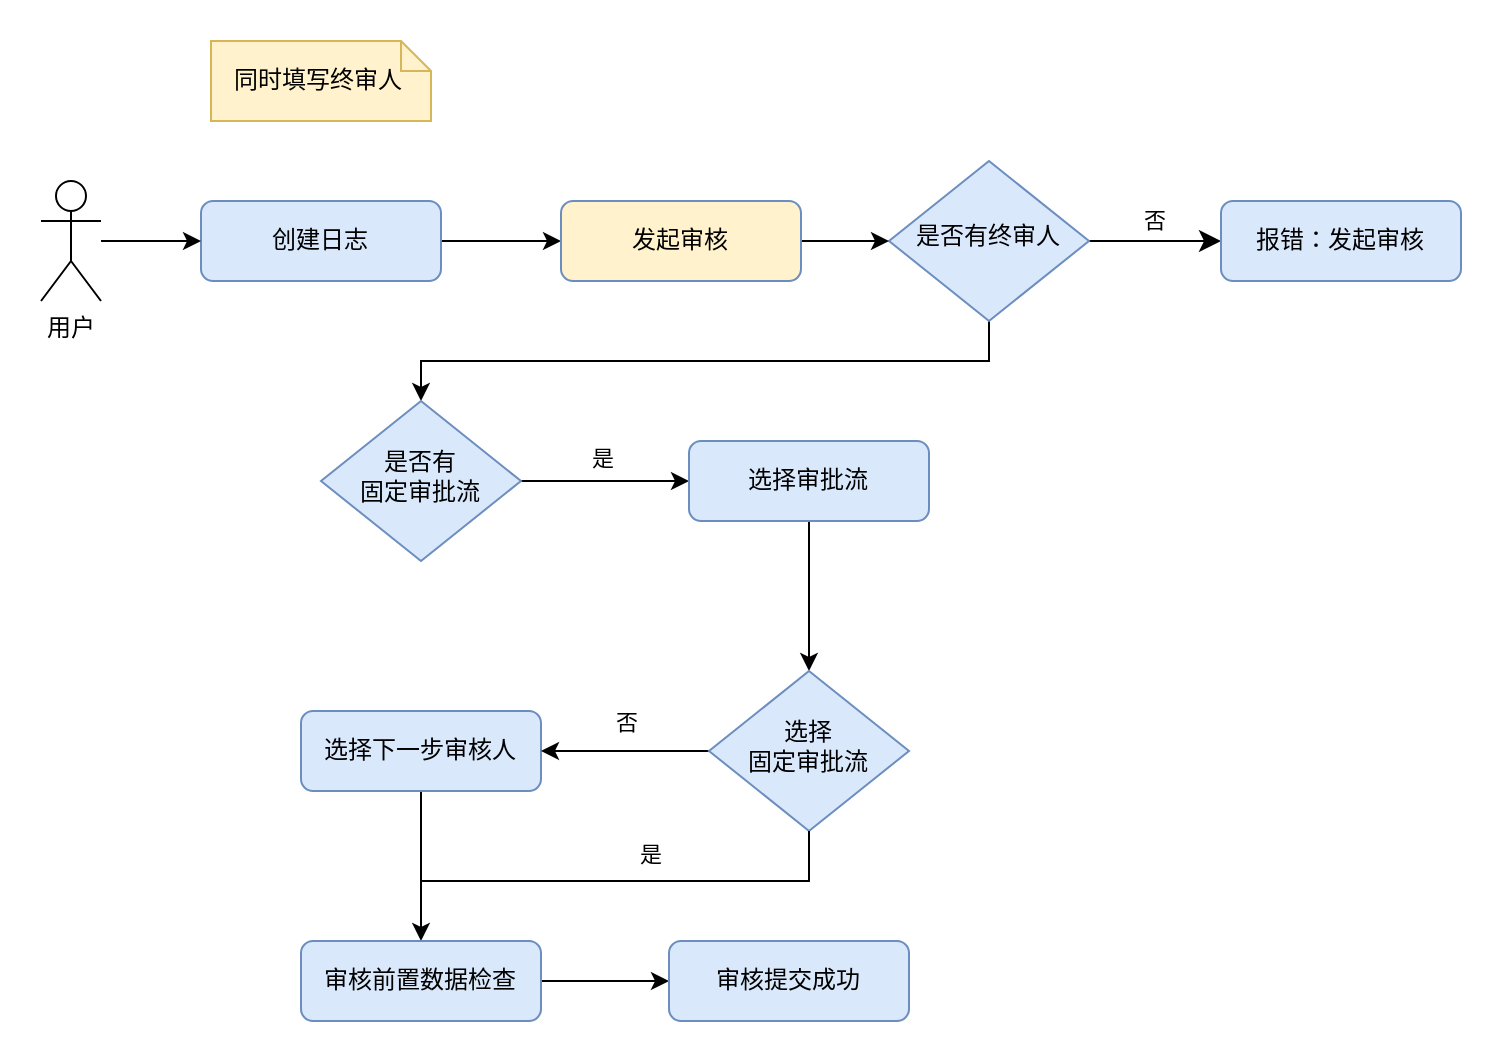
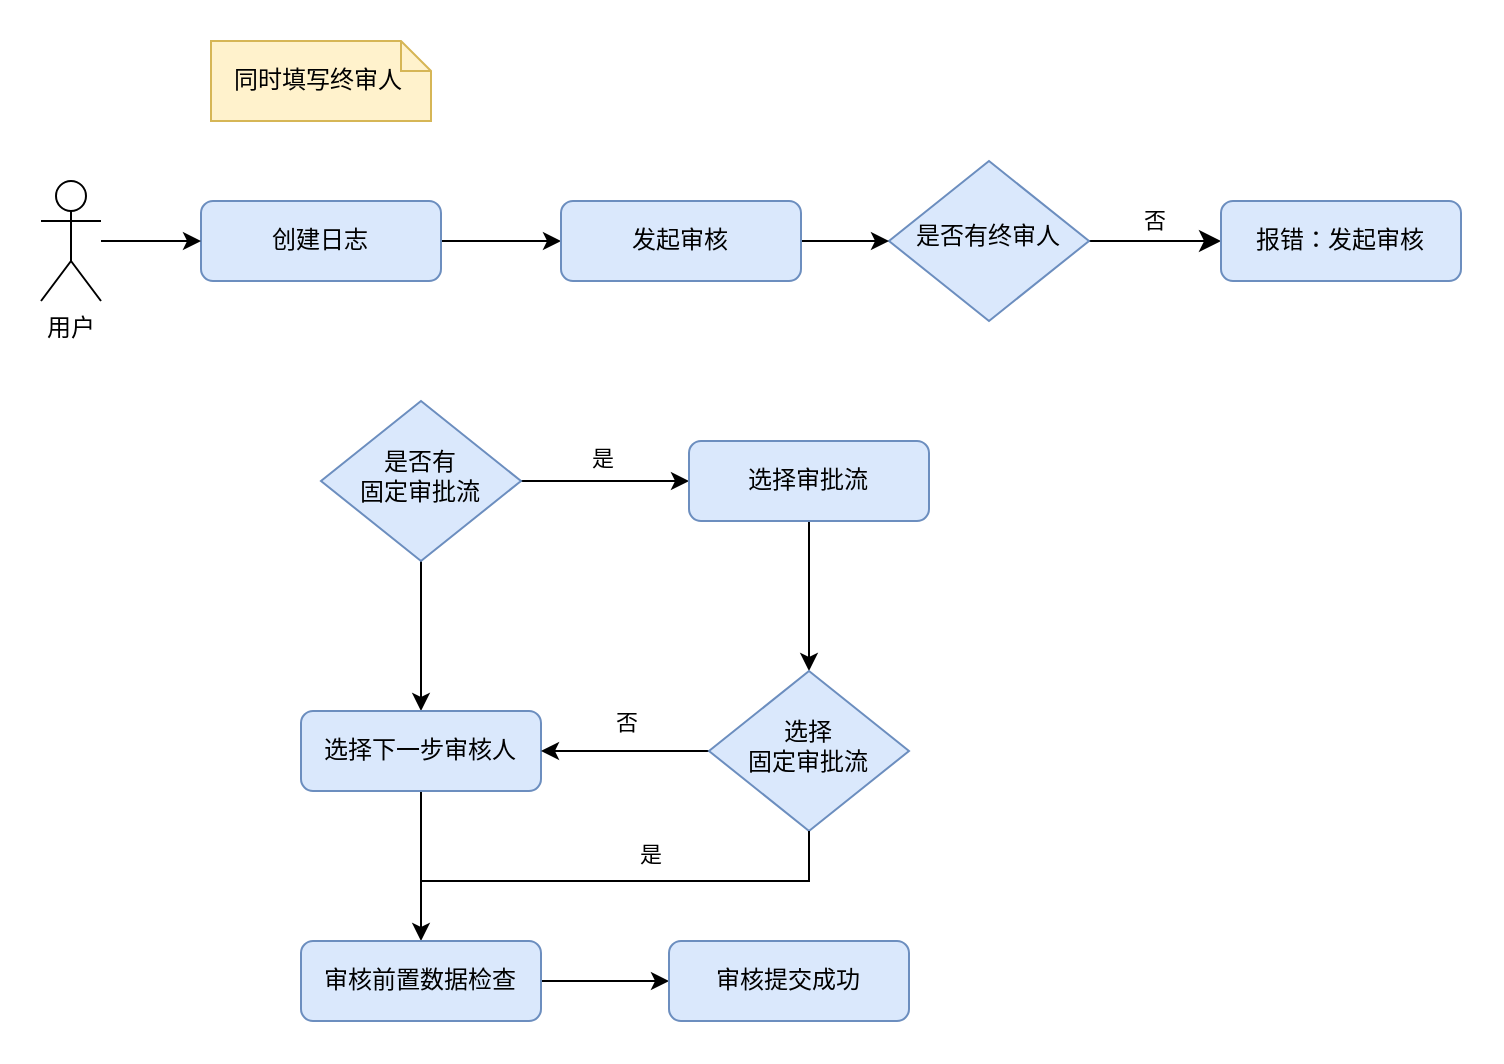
node "发起审核": fillcolor #fff2cc -> #dae8fc
edge "是否有终审人" -> "是否有 固定审批流": removed
edge "是否有 固定审批流" -> "选择下一步审核人": added
